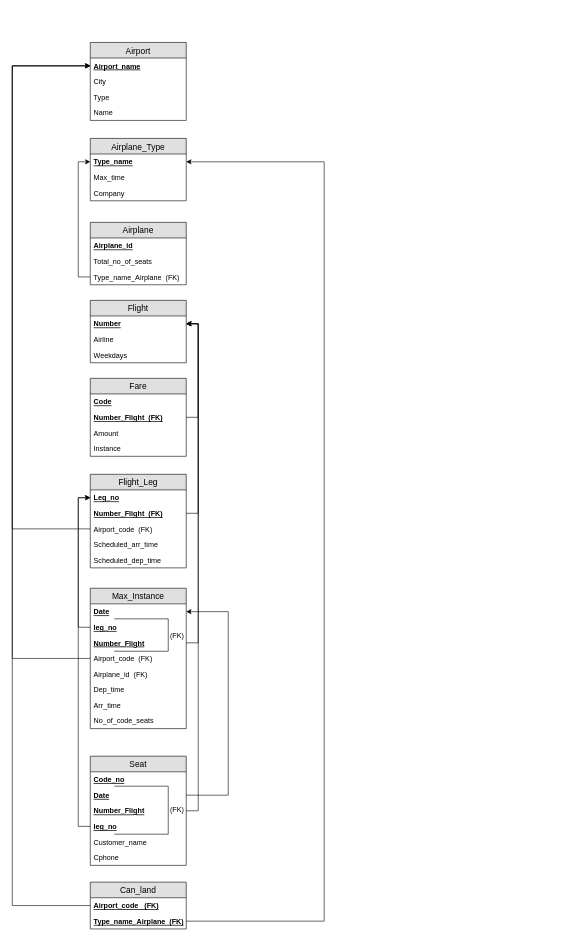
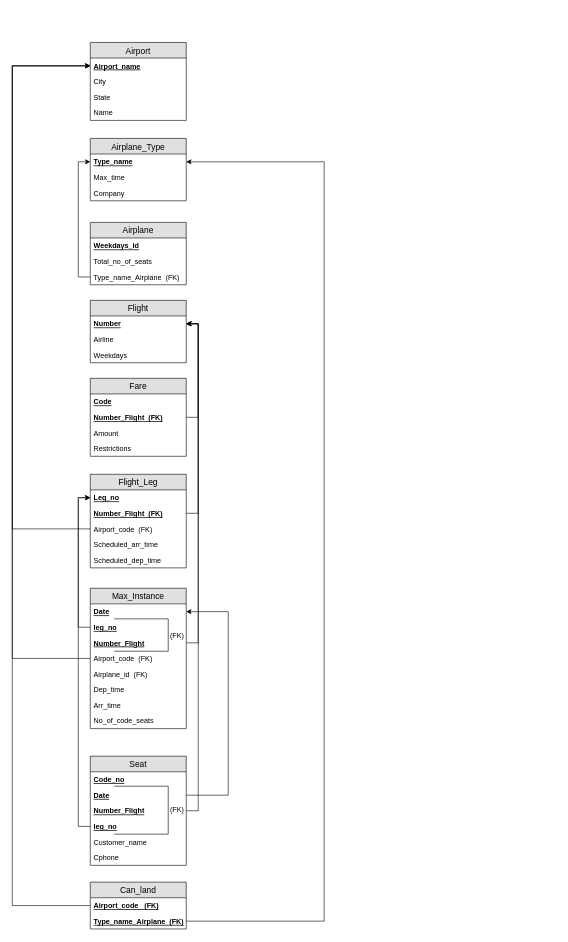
node "Type": label "Type" -> "State"
node "Airplane_id": label "Airplane_id" -> "Weekdays_id"
node "Instance": label "Instance" -> "Restrictions"
